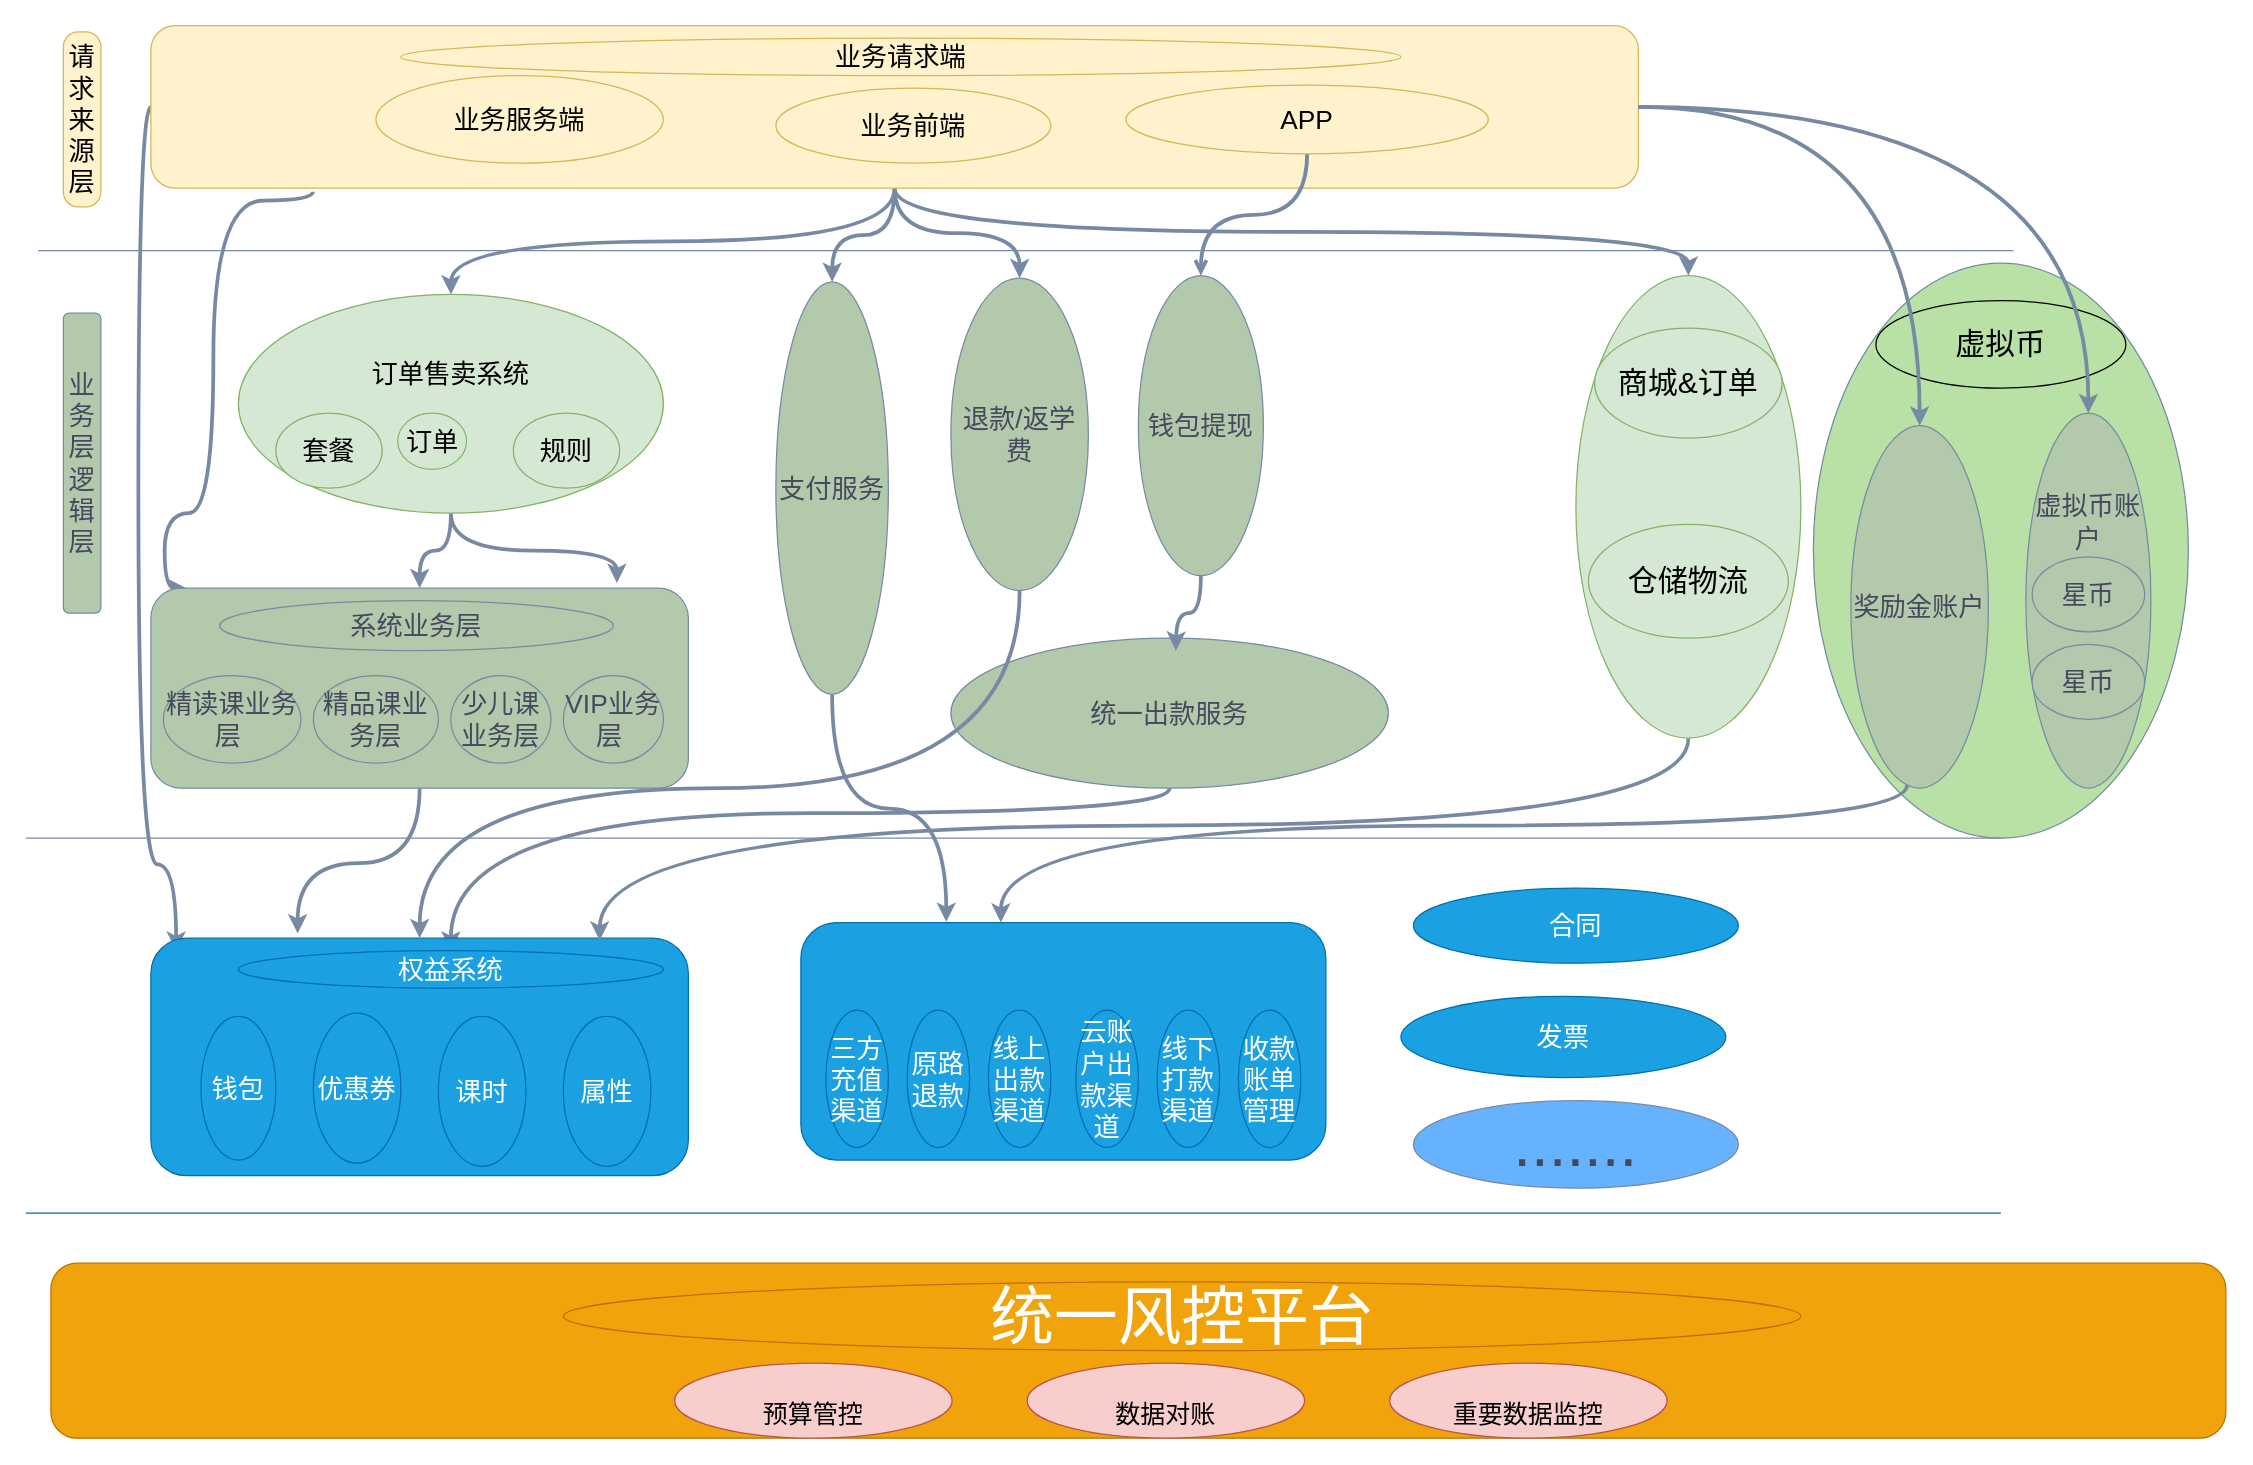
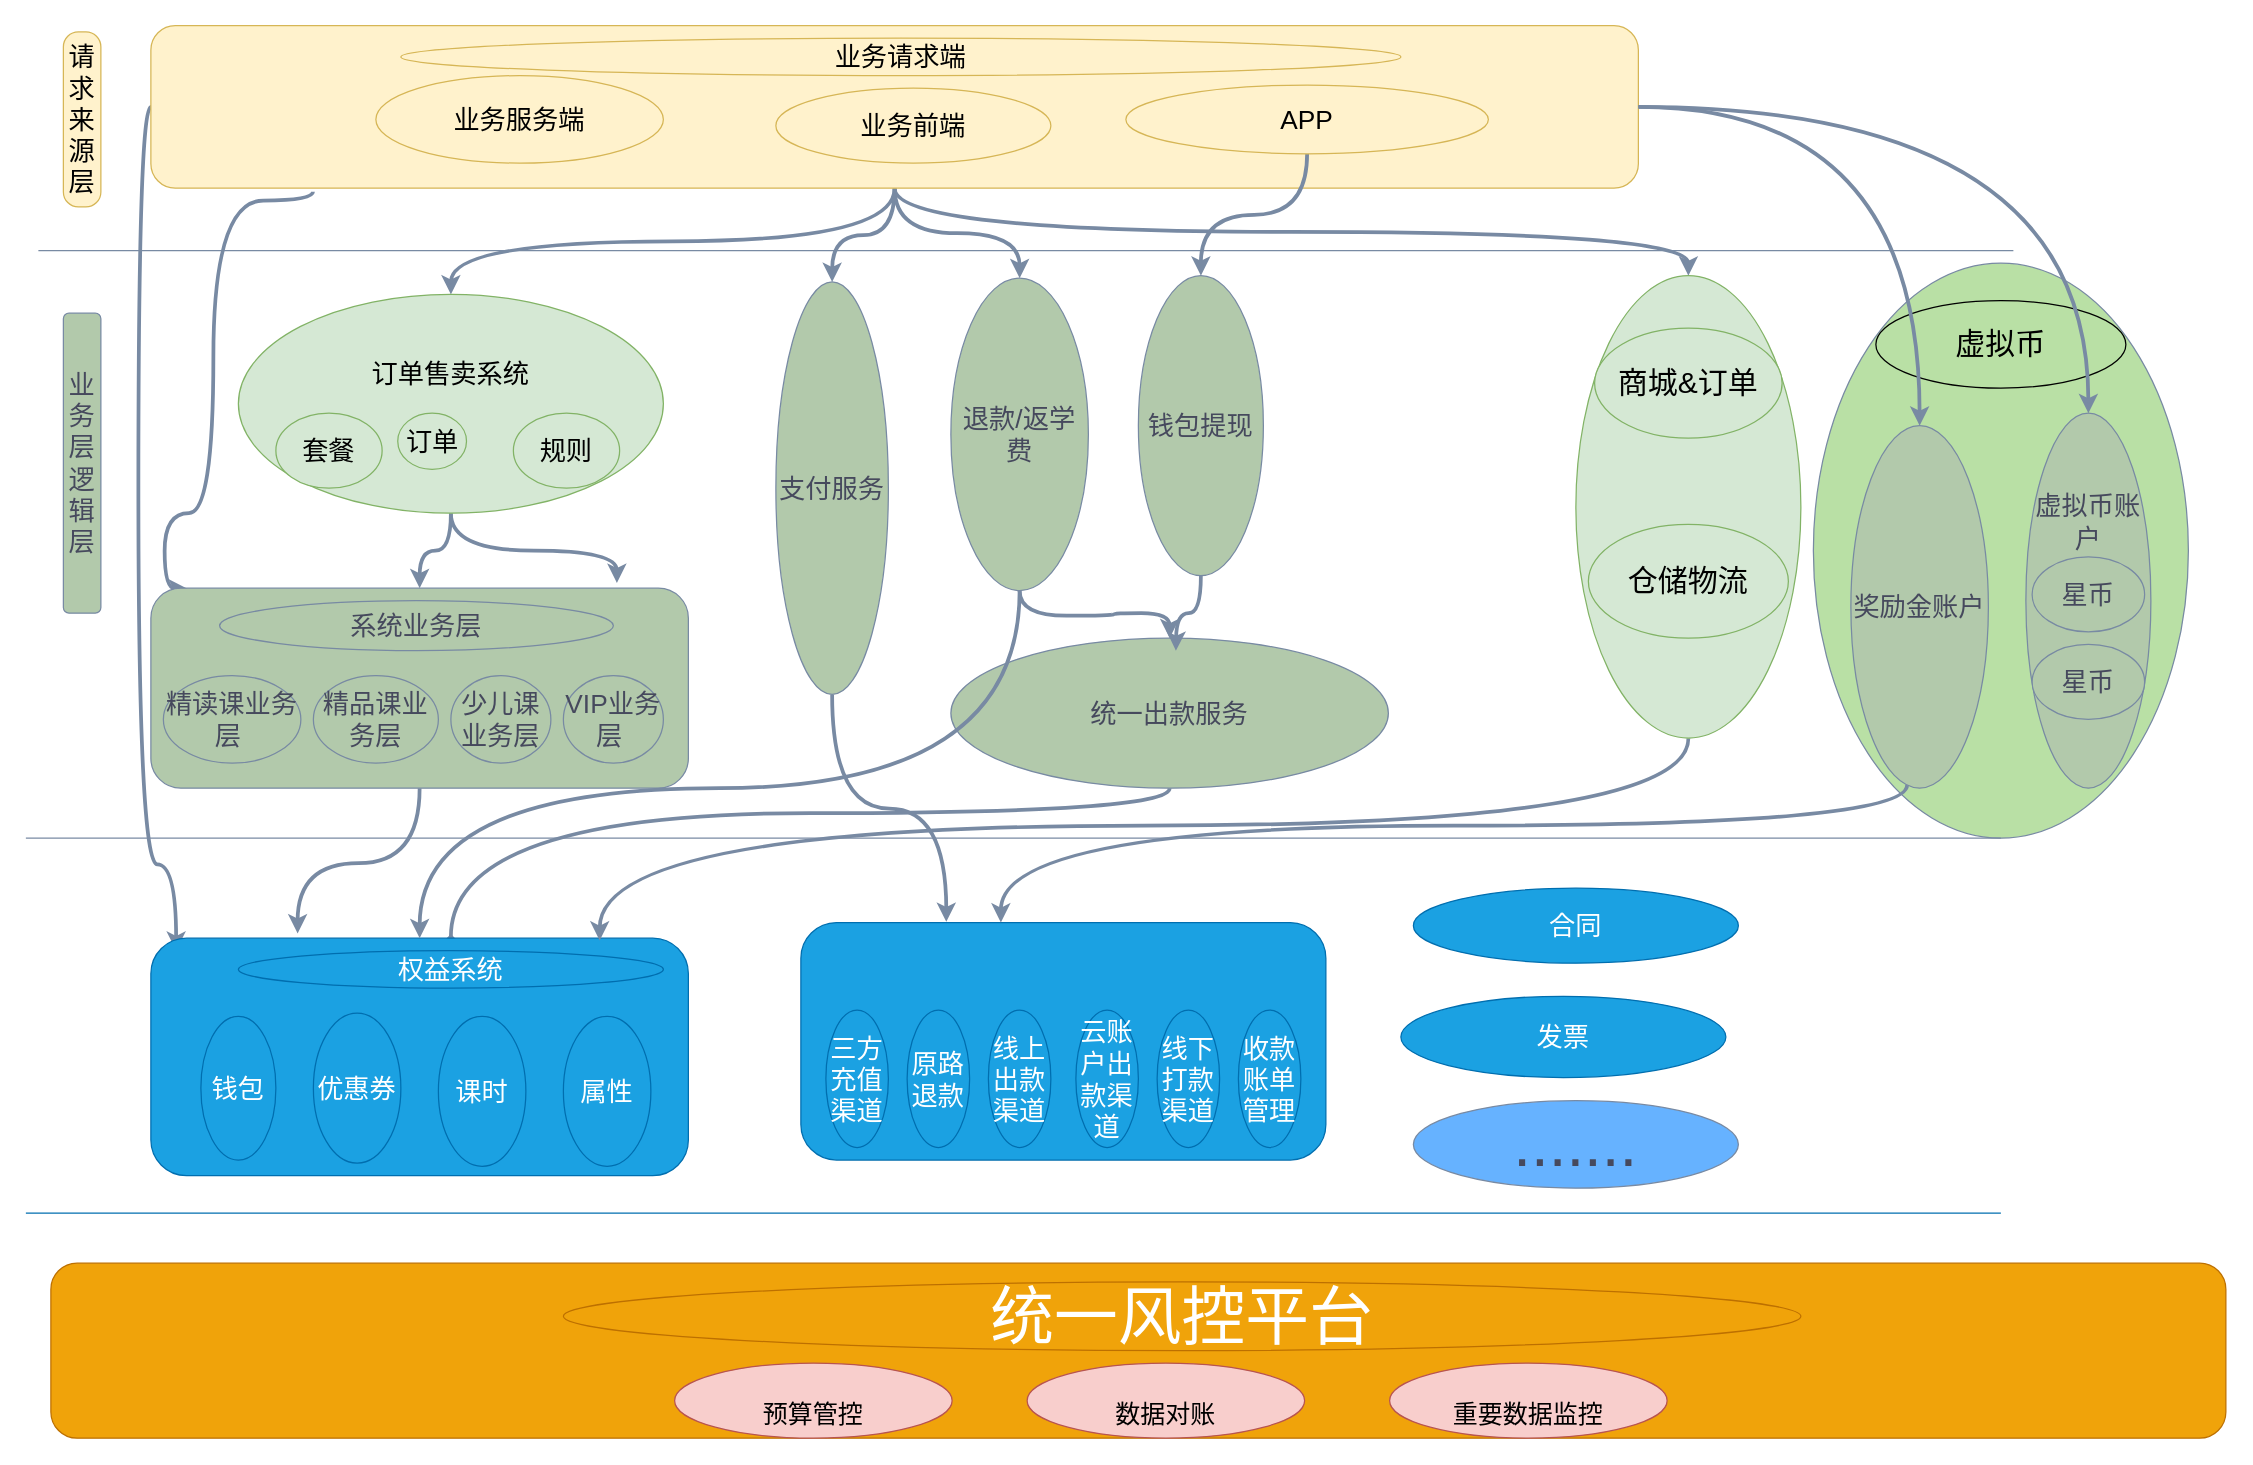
edge "APP" -> "钱包提现": arrowhead open -> classic
edge "退款/返学费" -> "统一出款服务": added
edge "统一出款服务" -> "权益系统": arrowhead classic -> diamond
